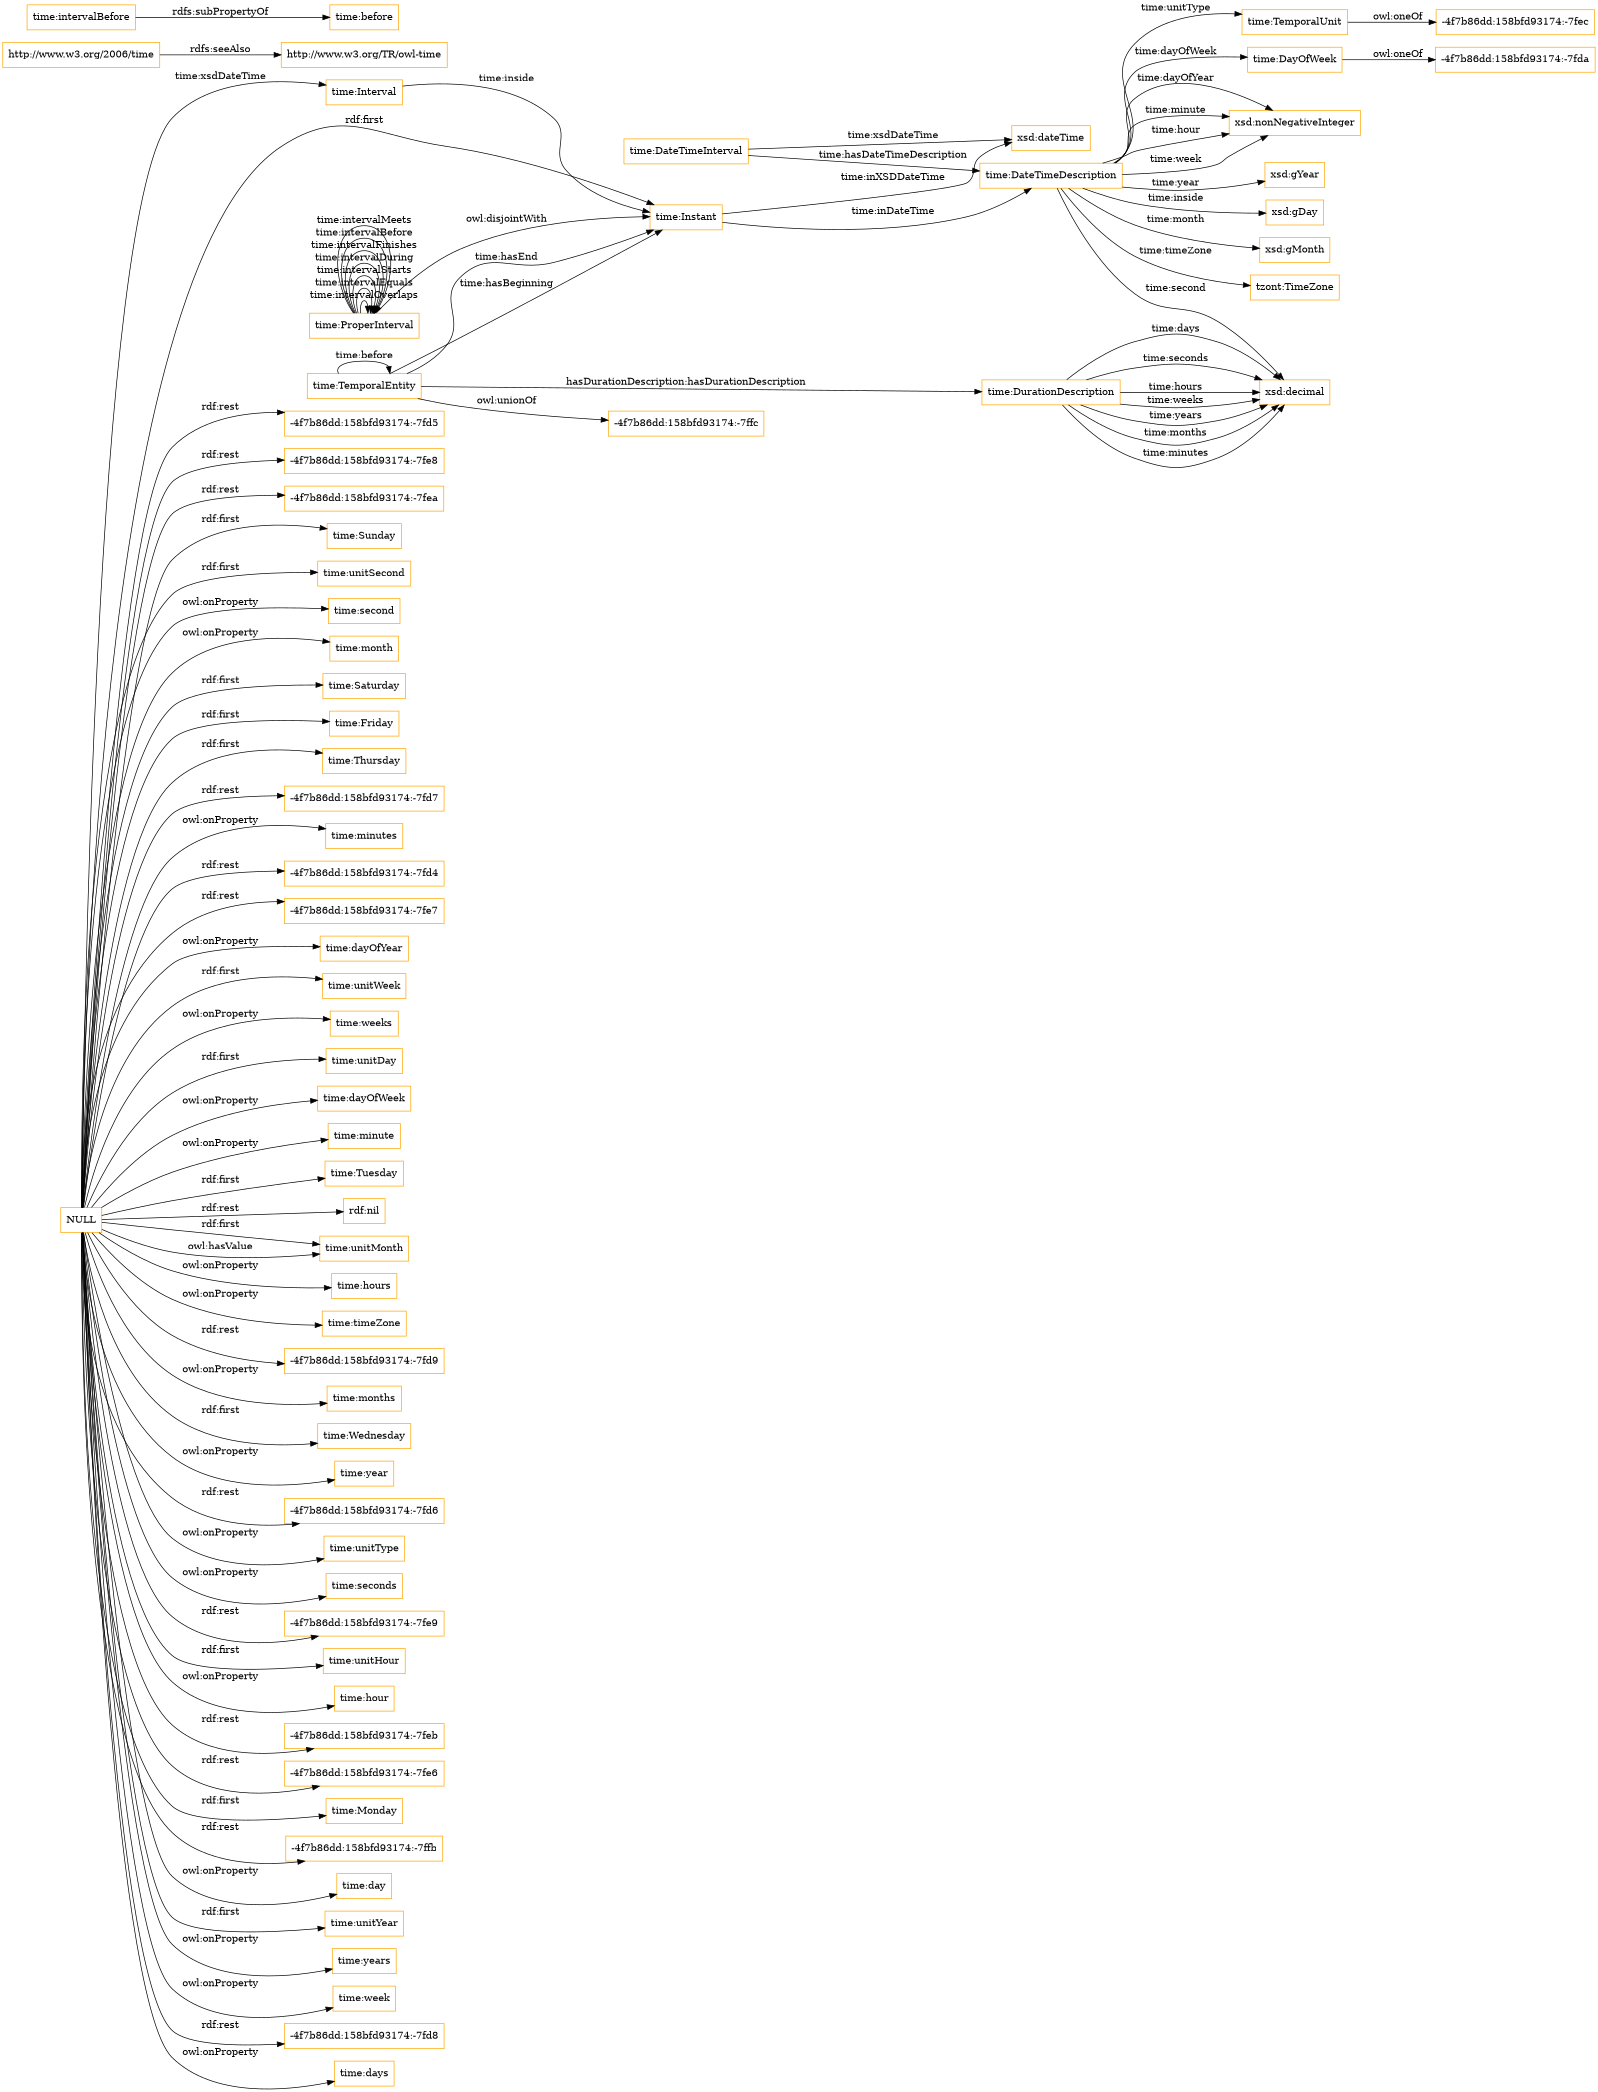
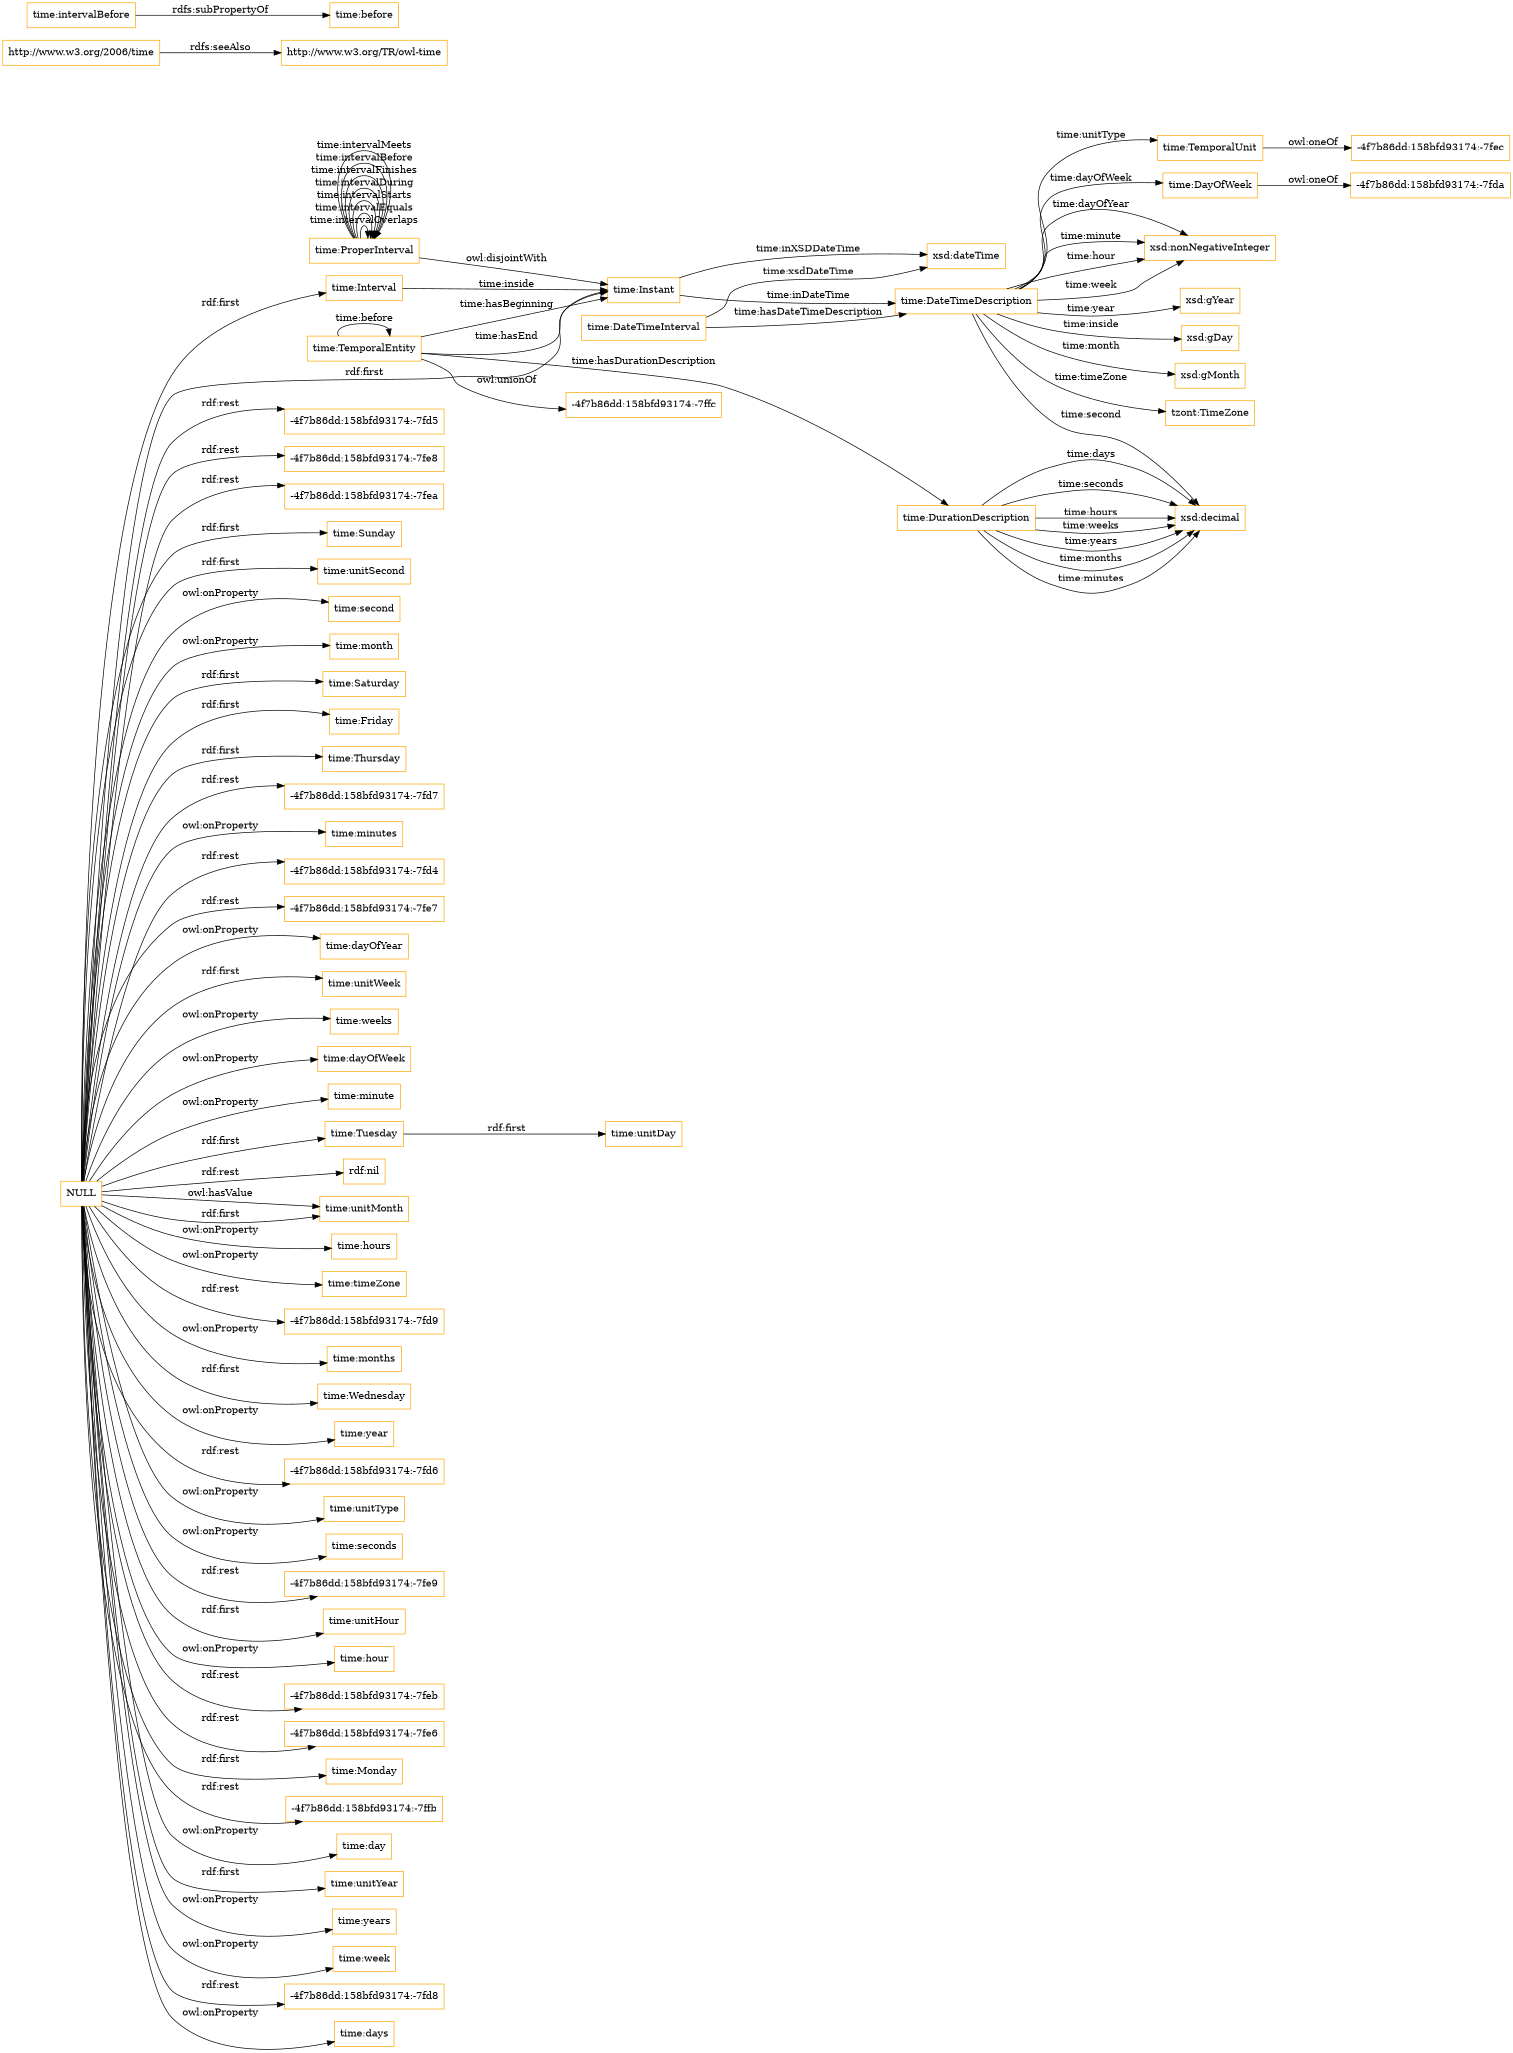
edge "NULL" -> "time:Interval": label "time:xsdDateTime" -> "rdf:first"
edge "time:TemporalEntity" -> "time:DurationDescription": label "hasDurationDescription:hasDurationDescription" -> "time:hasDurationDescription"
edge "NULL" -> "time:unitDay": now "time:Tuesday" -> "time:unitDay"
